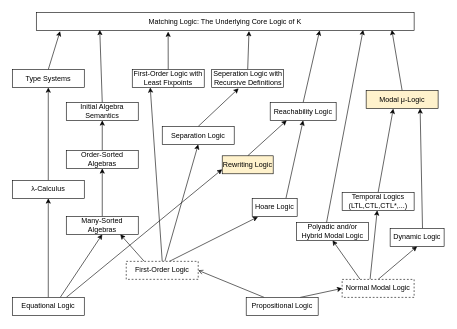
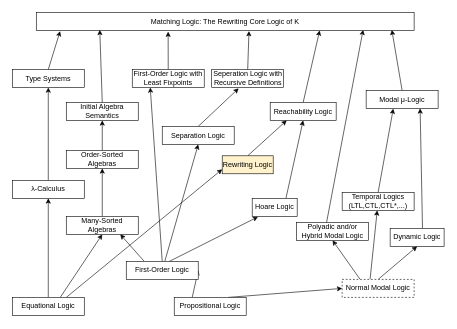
node "Matching Logic: The Underlying Core Logic of K": label "Matching Logic: The Underlying Core Logic of K" -> "Matching Logic: The Rewriting Core Logic of K"
node "Modal μ-Logic": fillcolor #fff2cc -> #ffffff
node "First-Order Logic": style dashed -> solid
node "Propositional Logic": moved (282, 306) -> (210, 306)
